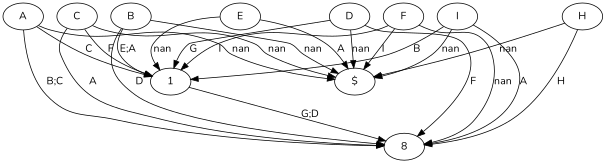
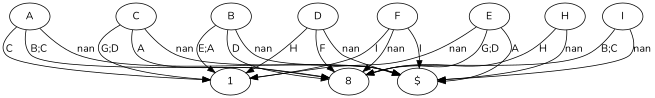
edge "C" -> "1": label "F" -> "G;D"
edge "D" -> "1": label "G" -> "H"
edge "I" -> "1": removed, label "B"
edge "I" -> "8": label "A" -> "B;C"
edge "1" -> "8": now "E" -> "8"
